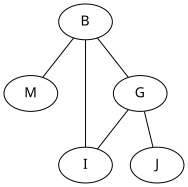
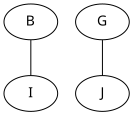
edge "B" -- "G": removed
node "M": removed
edge "G" -- "I": removed
